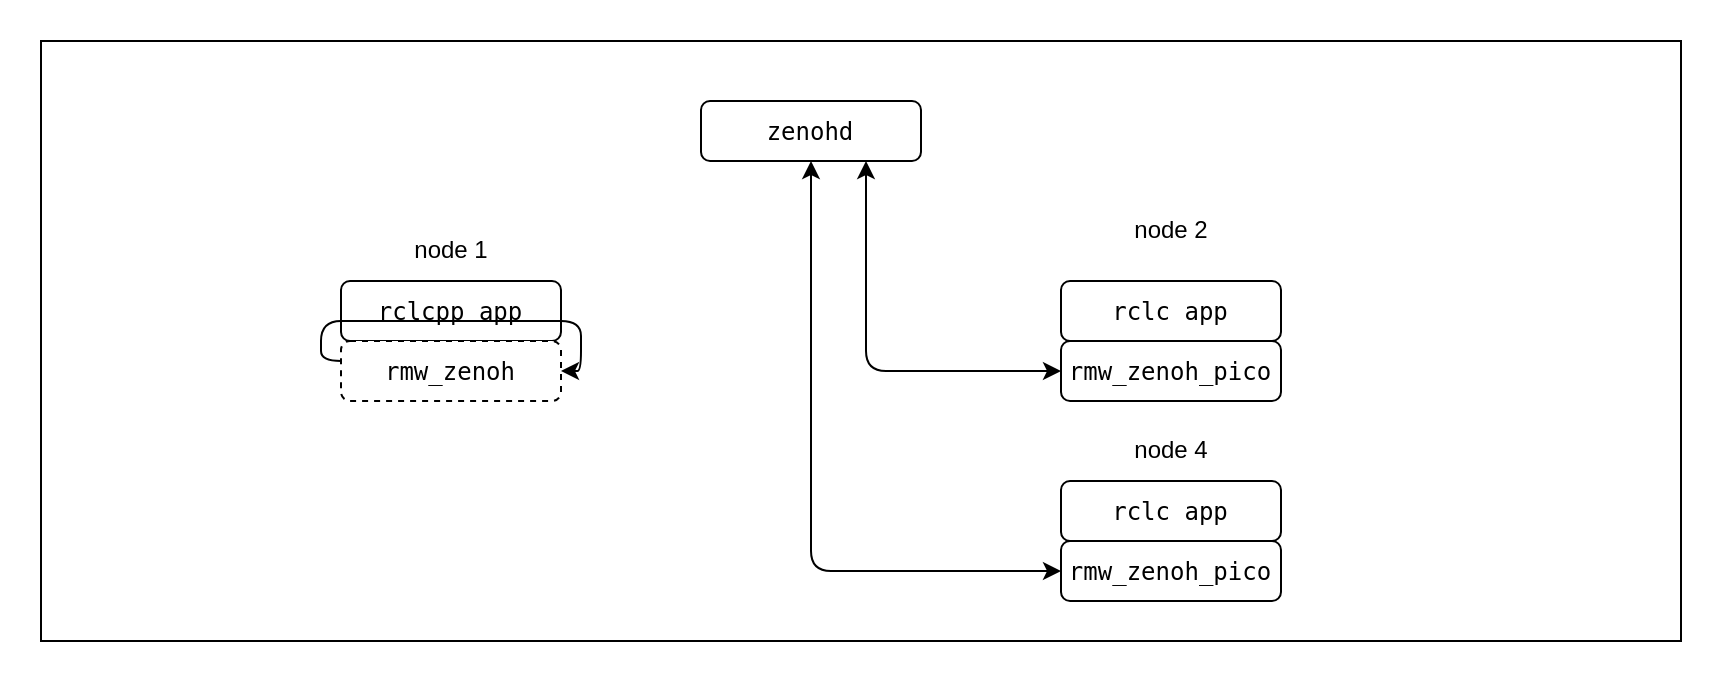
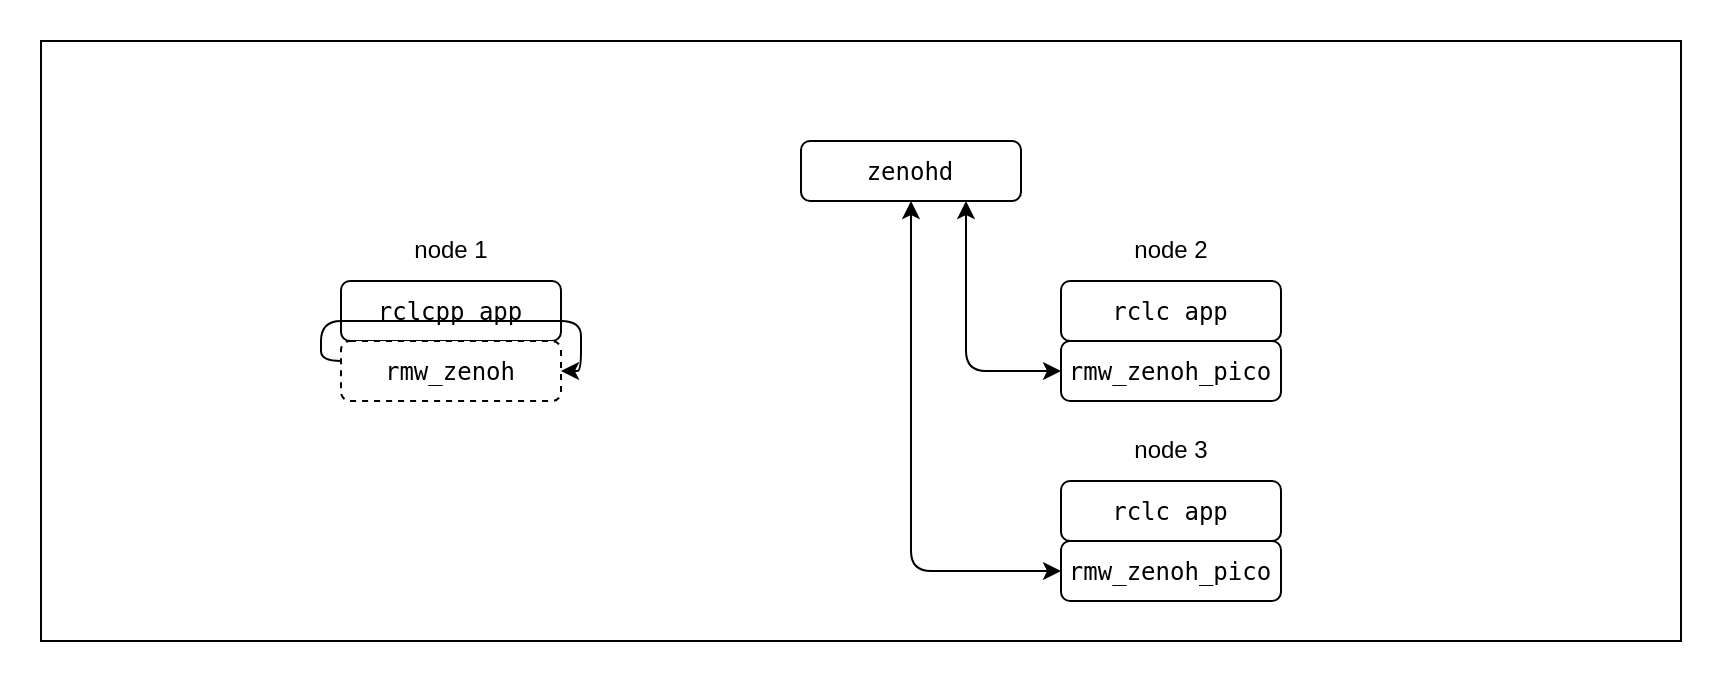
node "zenohd": moved (811, 131) -> (911, 171)
node "node 2": moved (1171, 231) -> (1171, 251)
node "node 4": label "node 4" -> "node 3"
